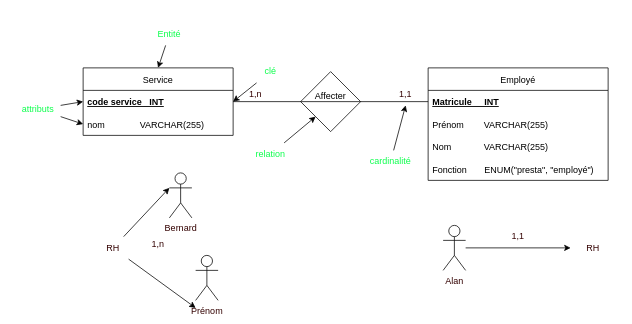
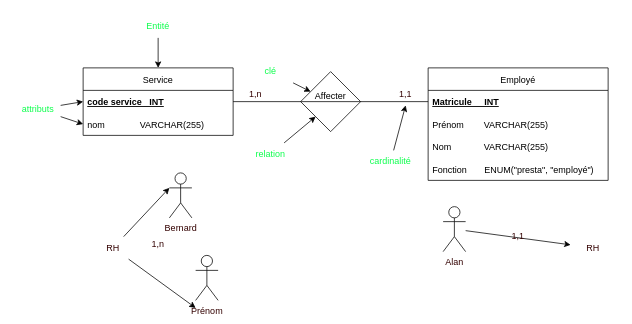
node "Entité": moved (169, 34) -> (158, 27)
edge "clé" -> "code service INT": now "clé" -> "Affecter"
node "Alan": moved (454, 248) -> (454, 229)
